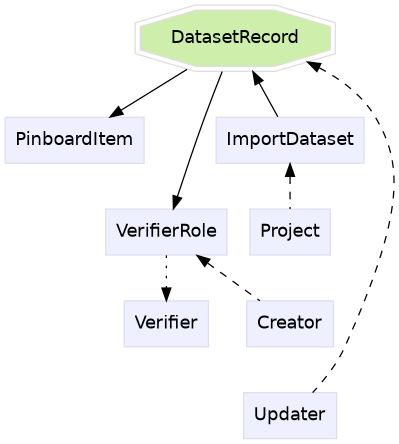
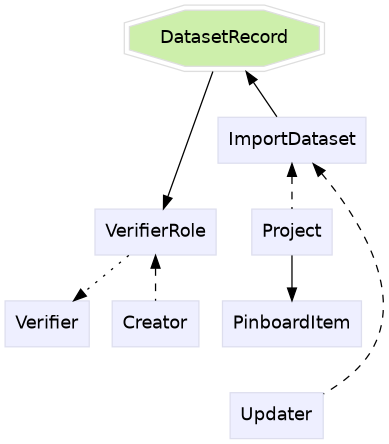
edge "DatasetRecord" -> "PinboardItem": now "Project" -> "PinboardItem"
edge "Updater" -> "DatasetRecord": now "Updater" -> "ImportDataset"
